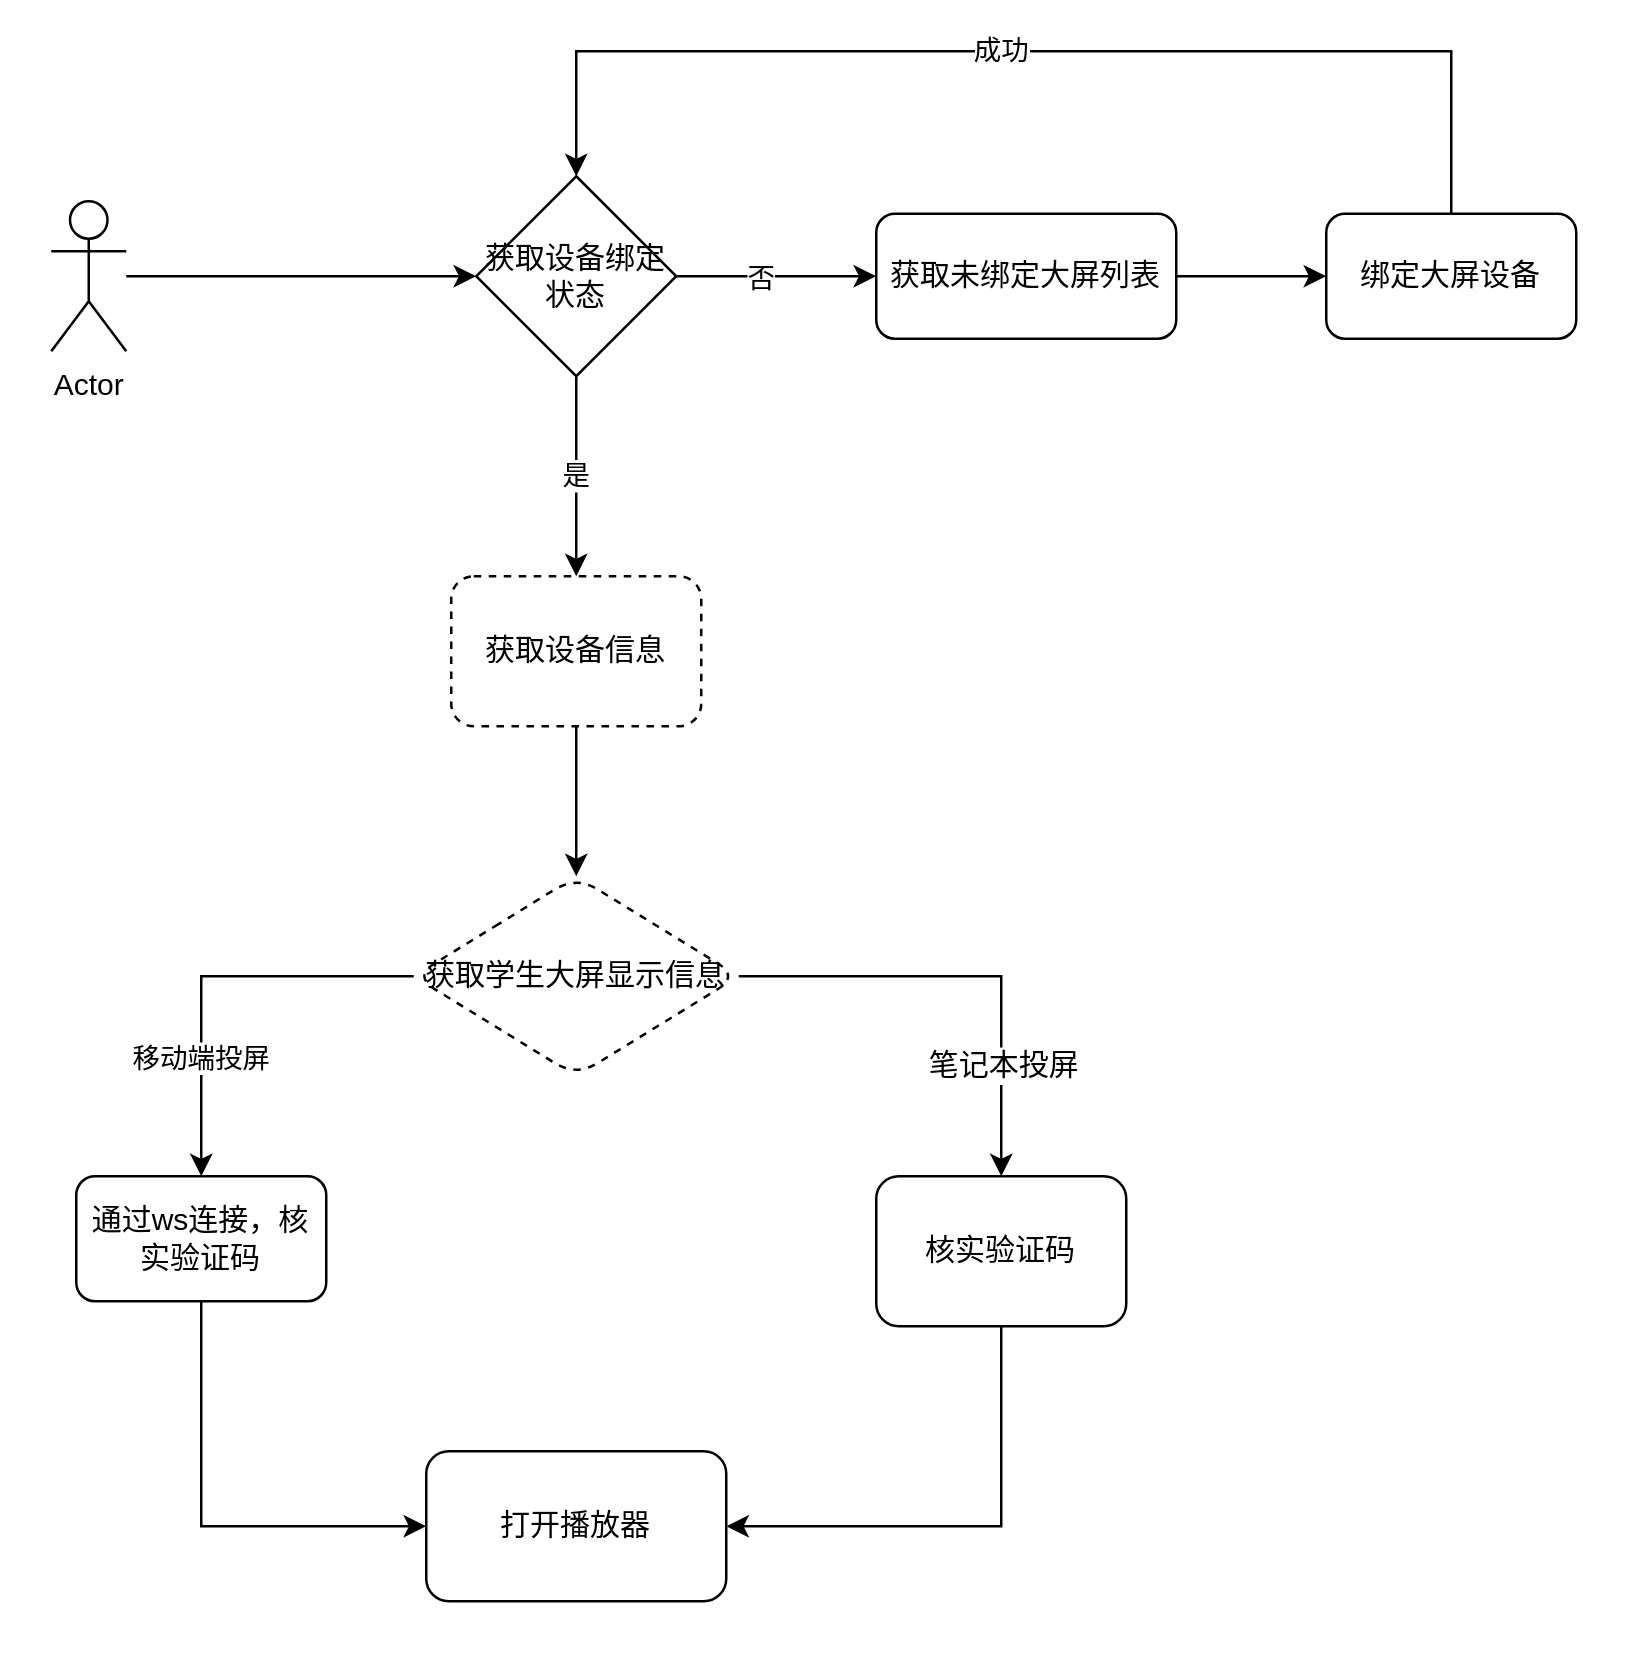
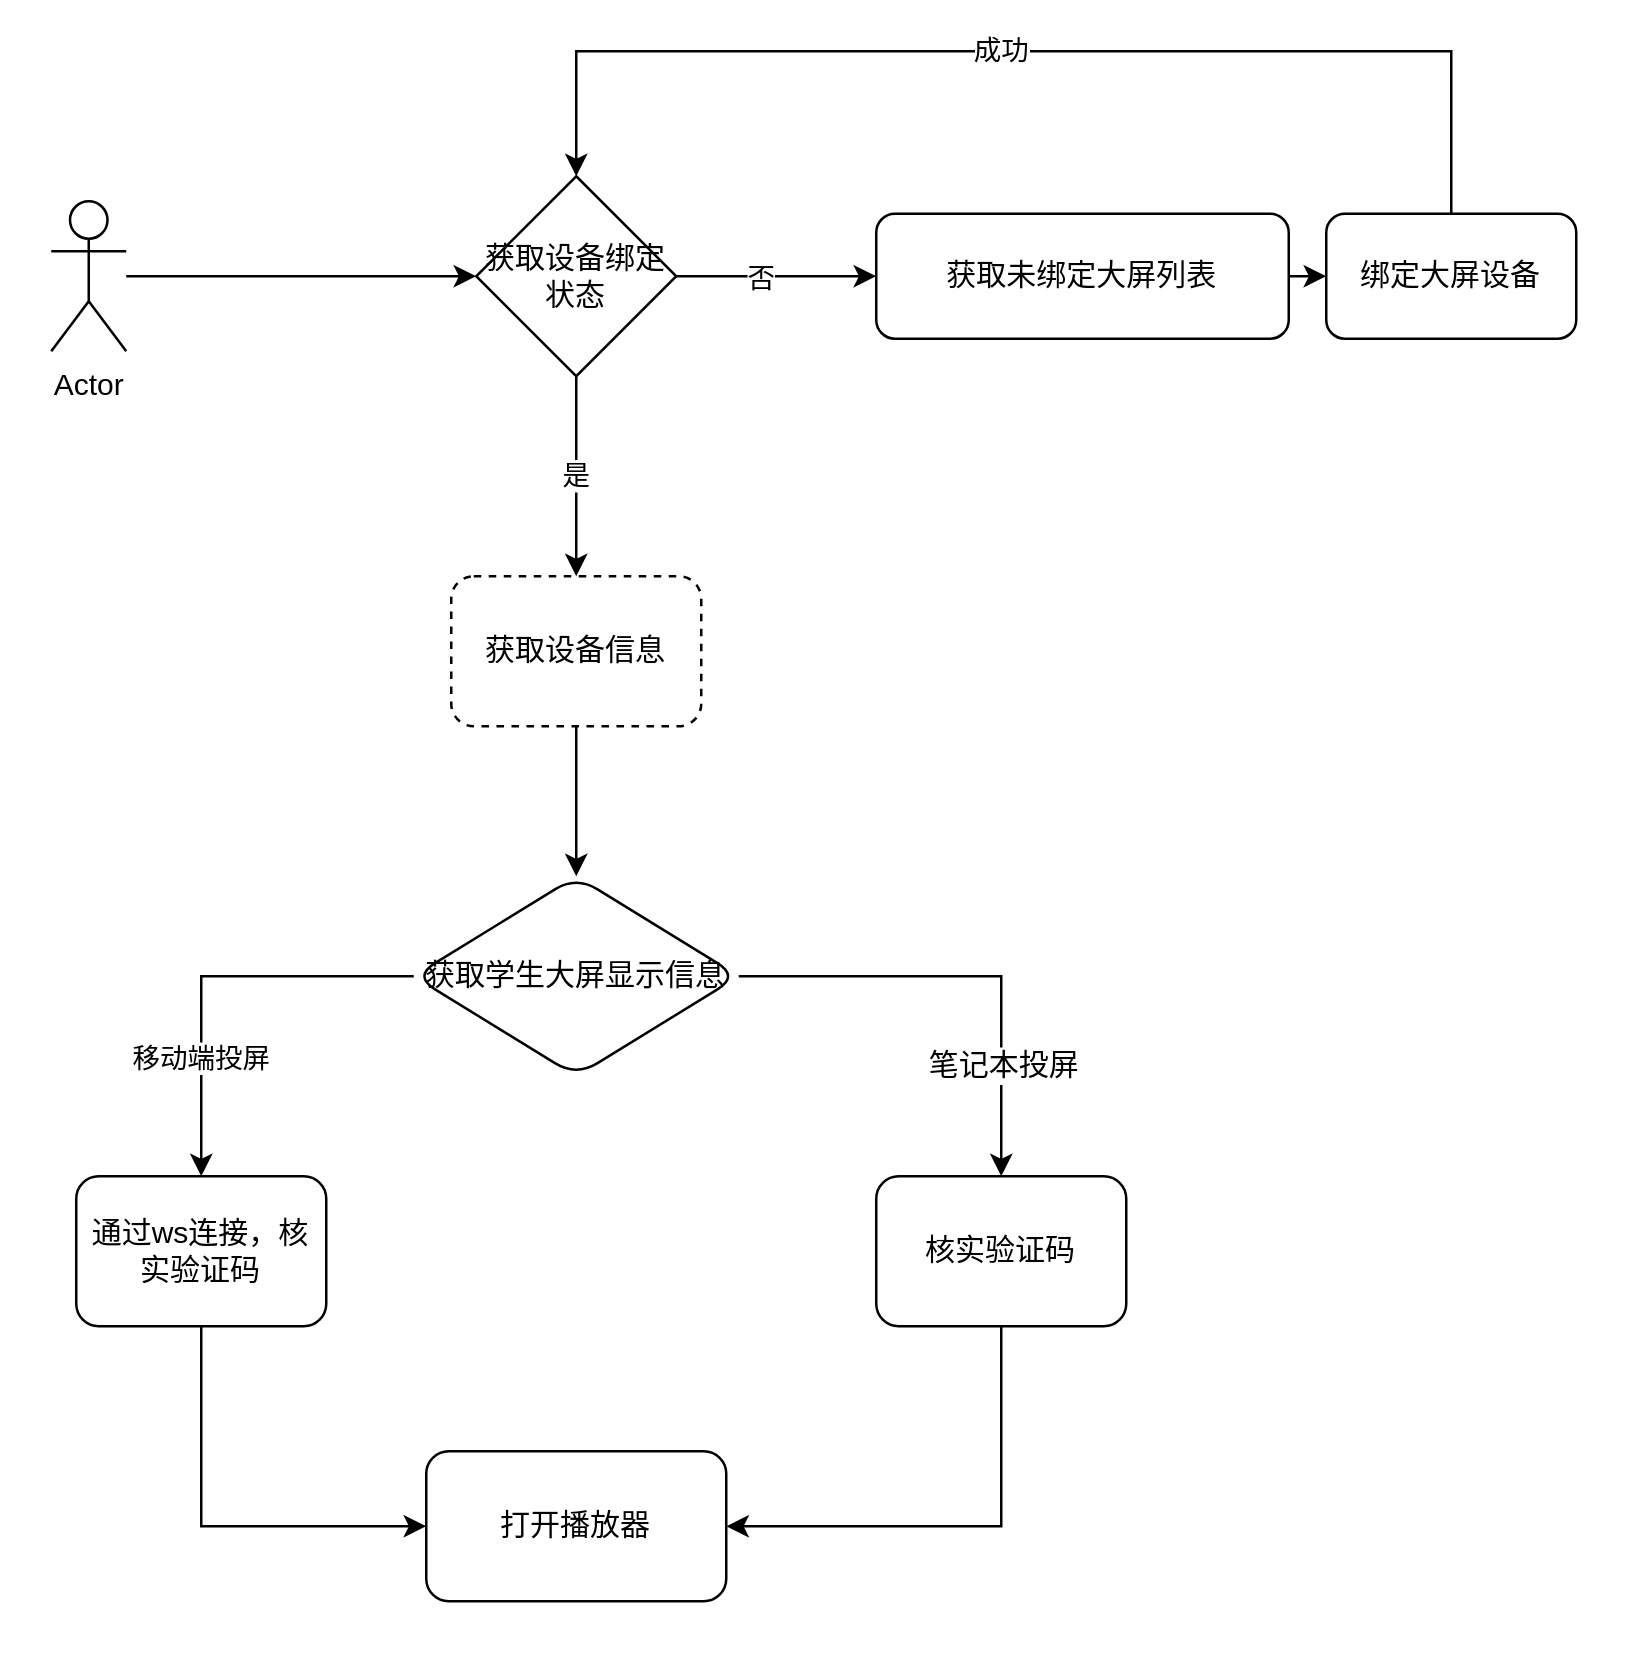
node "获取未绑定大屏列表": size 300x125 -> 413x125
node "获取学生大屏显示信息": style dashed -> solid
node "通过ws连接，核实验证码": size 250x125 -> 250x150
